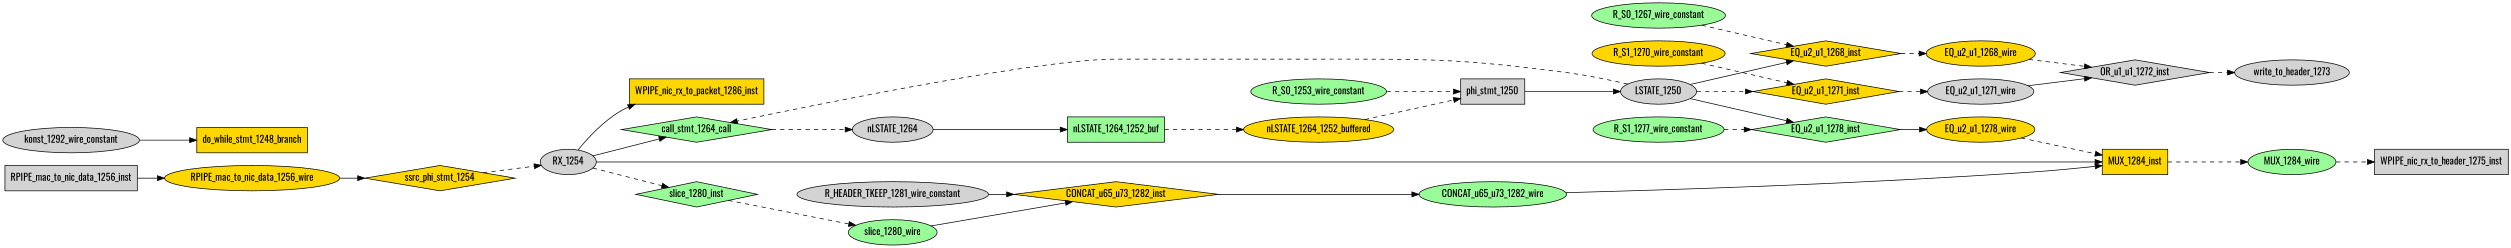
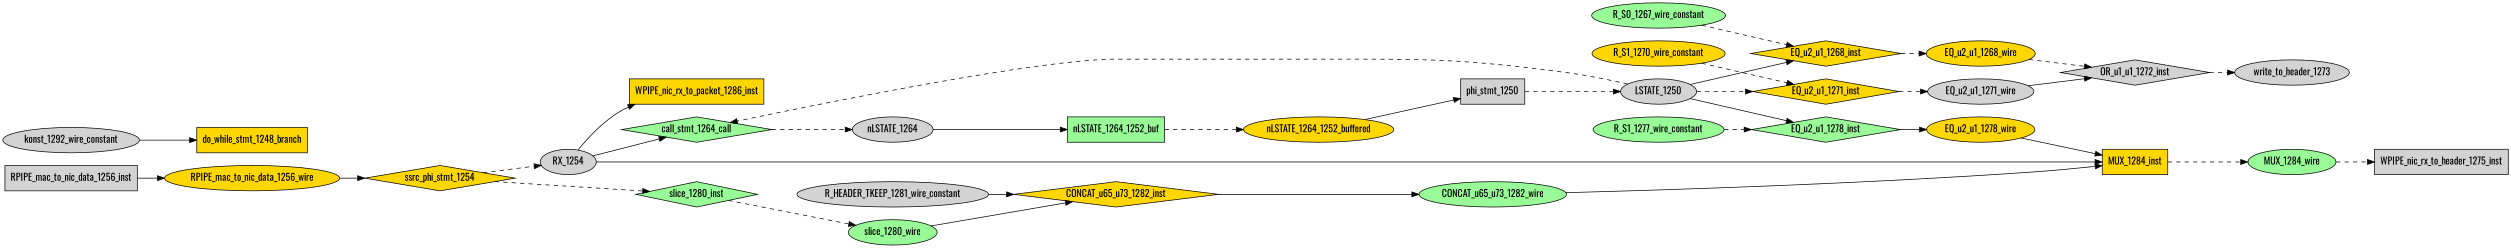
node "R_S0_1253_wire_constant": removed
edge "phi_stmt_1250" -> "LSTATE_1250": style solid -> dashed
edge "nLSTATE_1264_1252_buffered" -> "phi_stmt_1250": style dashed -> solid
edge "EQ_u2_u1_1278_wire" -> "MUX_1284_inst": style dashed -> solid
edge "RX_1254" -> "slice_1280_inst": now "ssrc_phi_stmt_1254" -> "slice_1280_inst"
